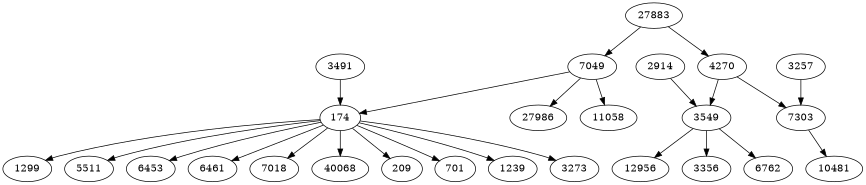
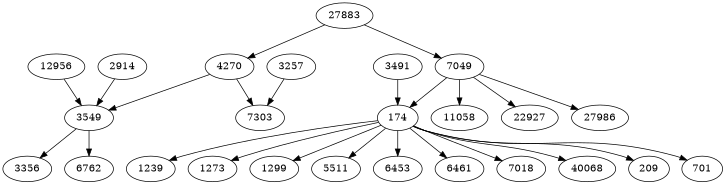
node "22927": added
edge "3549" -> "12956": reversed
node "3273": label "3273" -> "1273"
node "10481": removed
